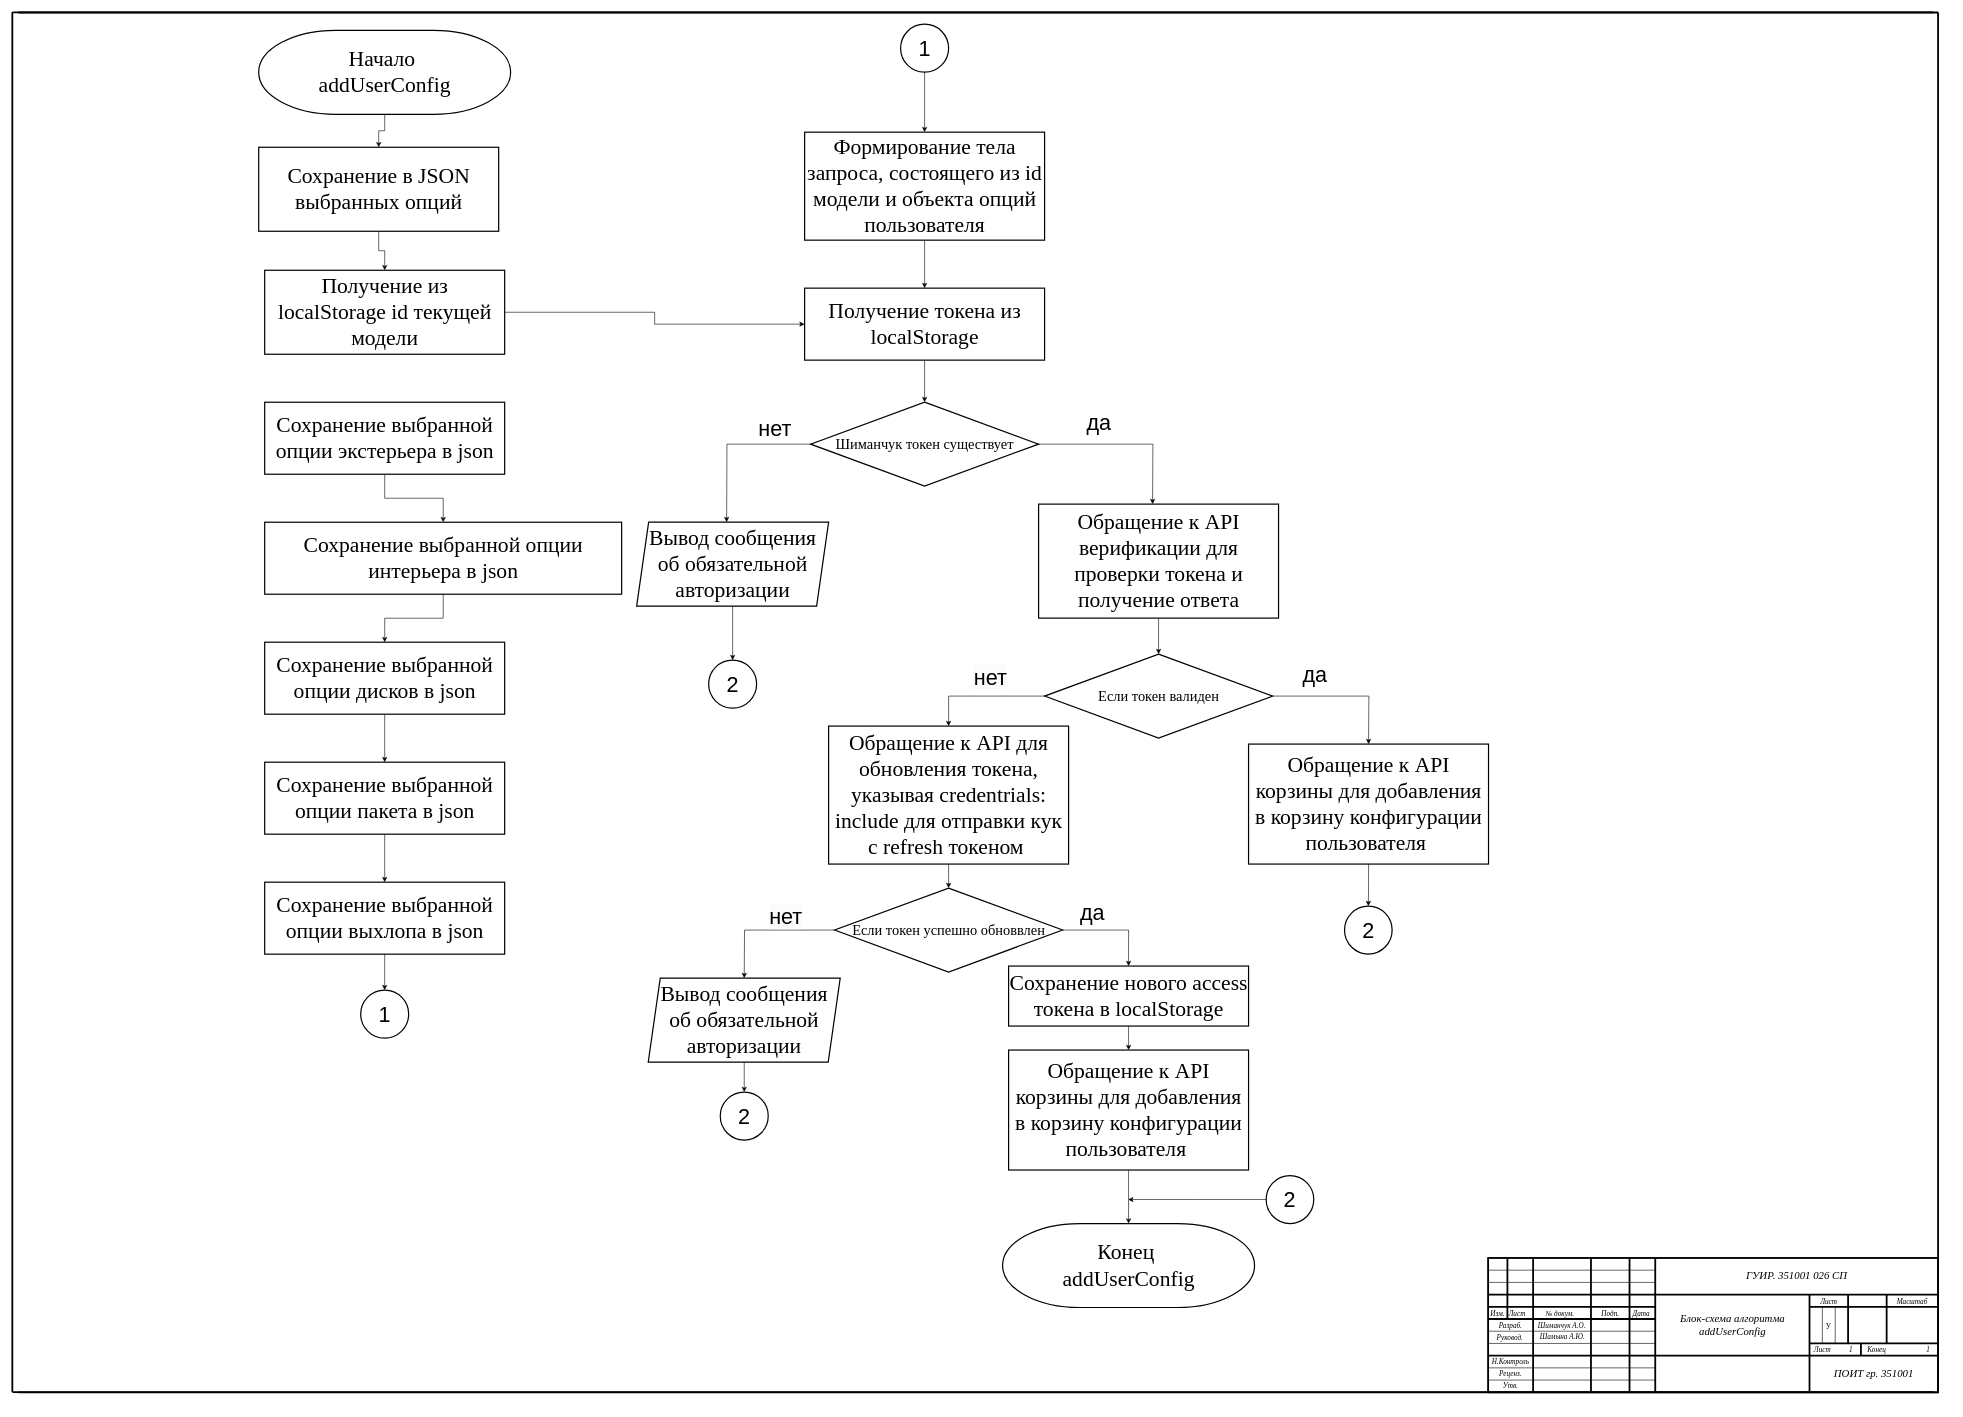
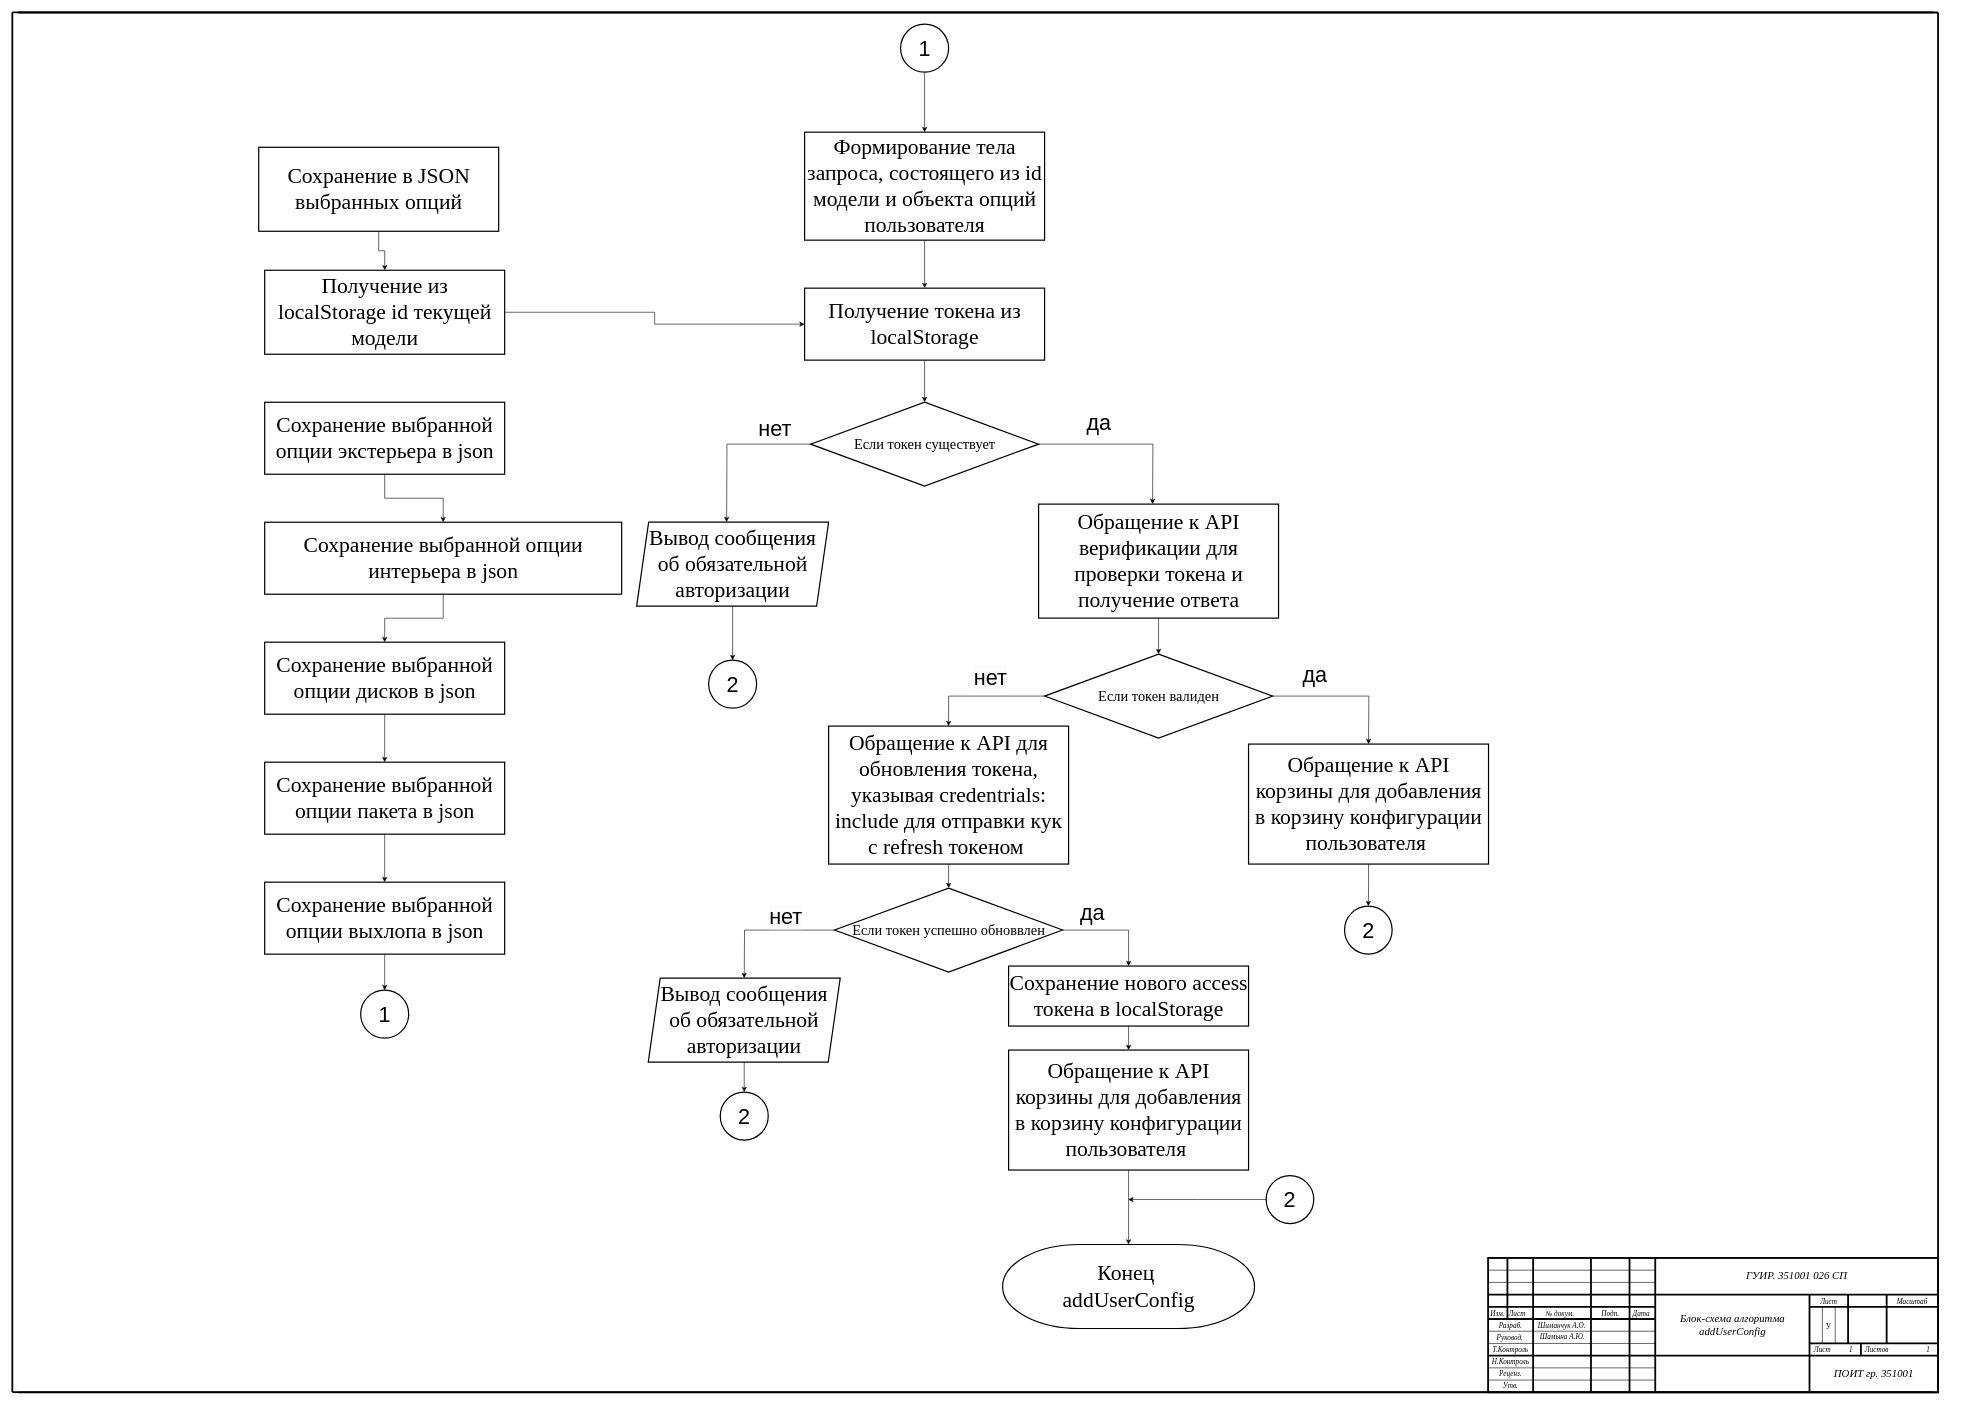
node "Начало addUserConfig": removed
edge "Начало addUserConfig" -> "Сохранение в JSON выбранных опций": removed
node "Шиманчук токен существует": label "Шиманчук токен существует" -> "Если токен существует"
node "Конец addUserConfig": moved (1129, 1266) -> (1129, 1287)
node "Т.Контроль": added
node "Конец": label "Конец" -> "Листов"
